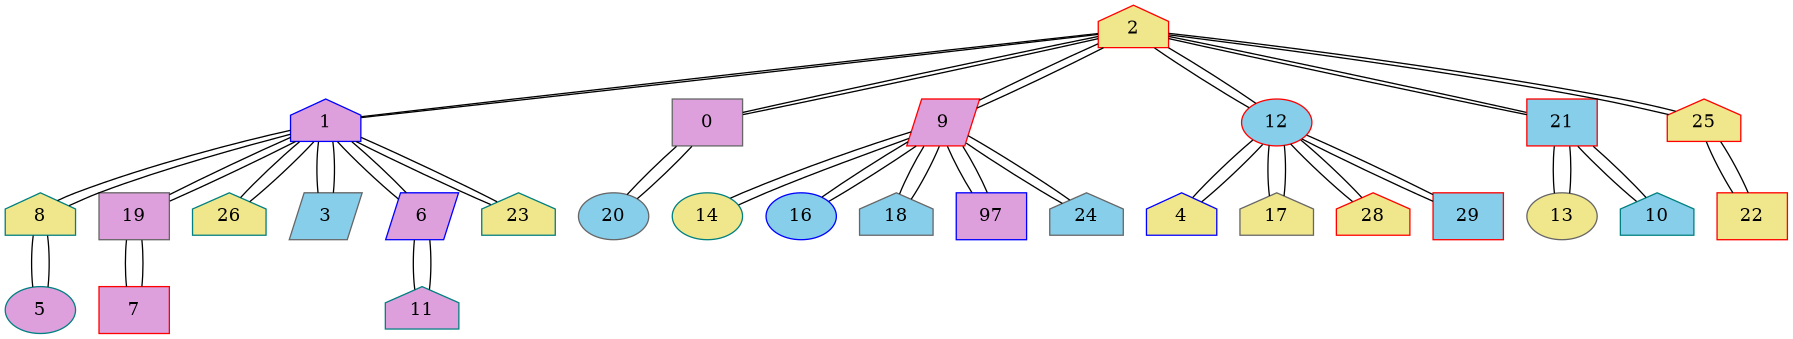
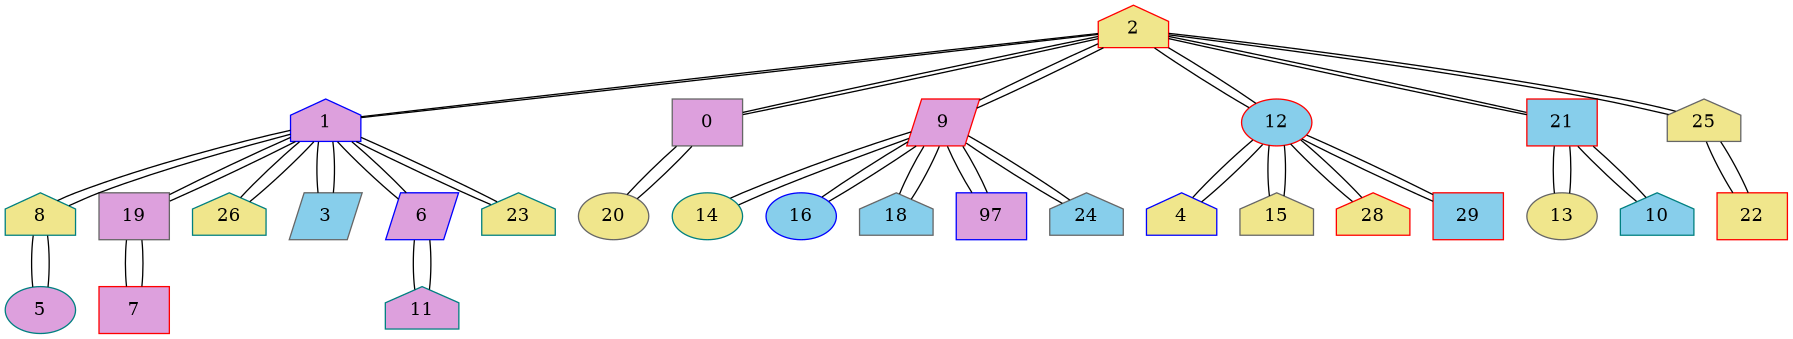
node "25": color red -> gray40
node "20": fillcolor skyblue -> khaki
node "17": label "17" -> "15"
